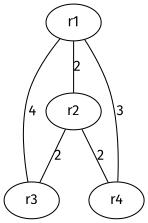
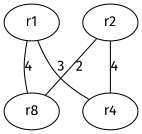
edge "r1" -- "r2": removed, label "2"
edge "r2" -- "r4": label "2" -> "4"
node "r3": label "r3" -> "r8"
